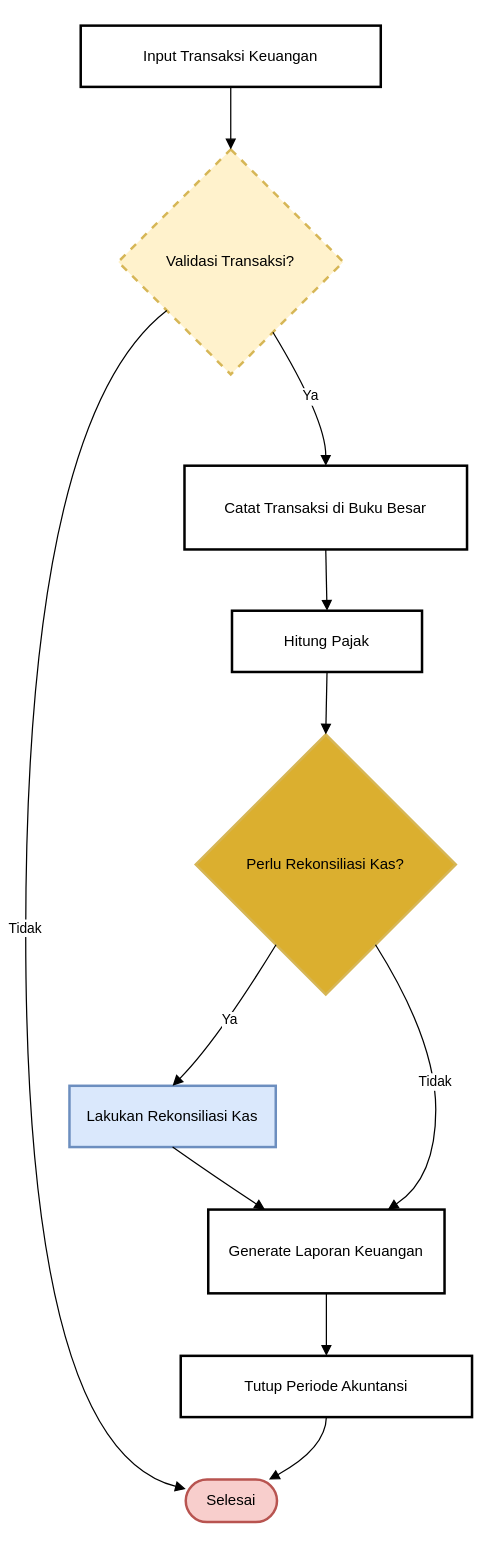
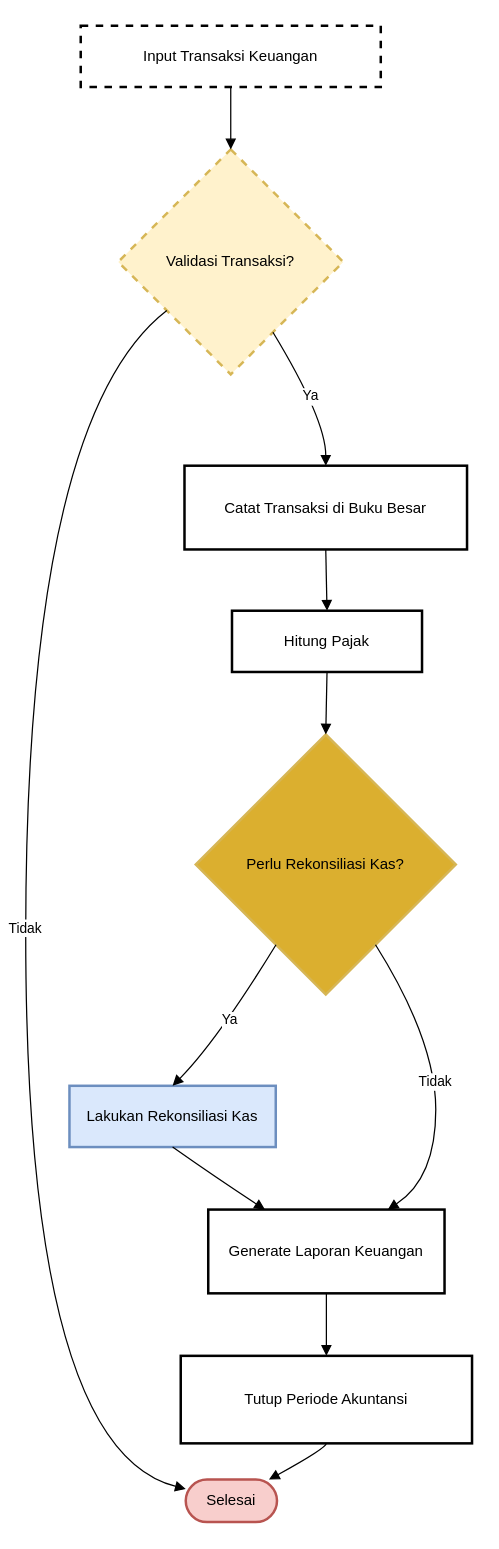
node "Input Transaksi Keuangan": style solid -> dashed
node "Tutup Periode Akuntansi": size 291x61 -> 291x88
